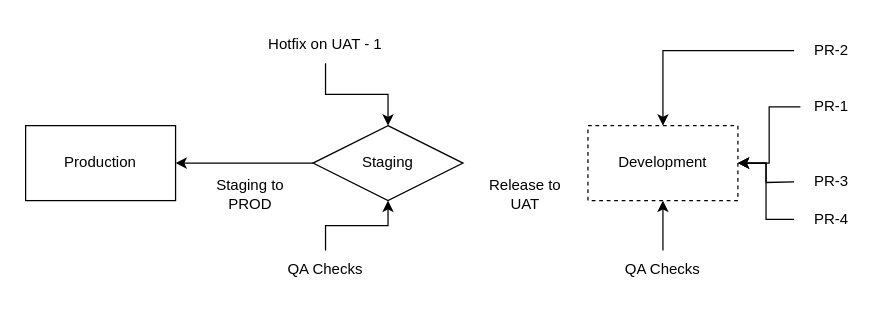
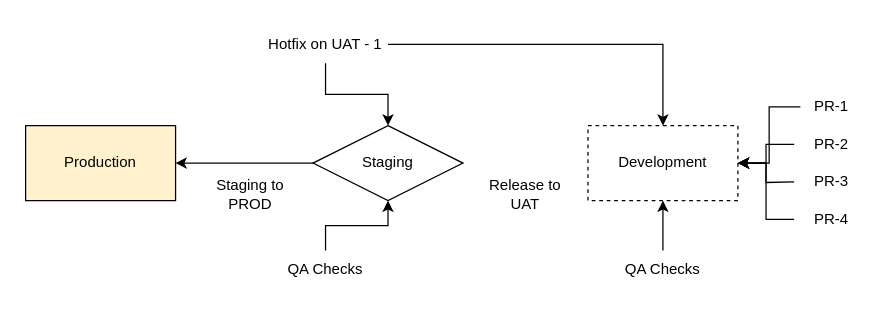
edge "Hotfix on UAT - 1" -> "Development": added
node "PR-2": moved (832, 51) -> (832, 144)
node "Production": fillcolor #ffffff -> #fff2cc
